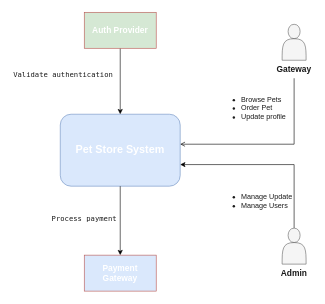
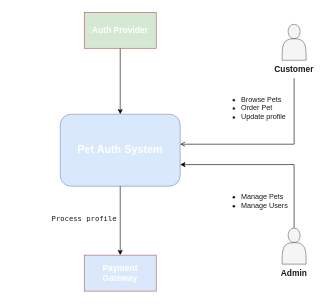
node "Gateway": label "Gateway" -> "Customer"
node "Validate authentication": removed
node "Pet Store System": label "Pet Store System" -> "Pet Auth System"
node "Manage Update Manage Users": label "Manage Update Manage Users" -> "Manage Pets Manage Users"
node "Process payment": label "Process payment" -> "Process profile"
